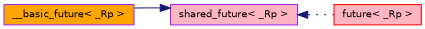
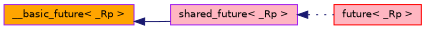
edge "__basic_future< _Rp >" -> "shared_future< _Rp >": reversed
